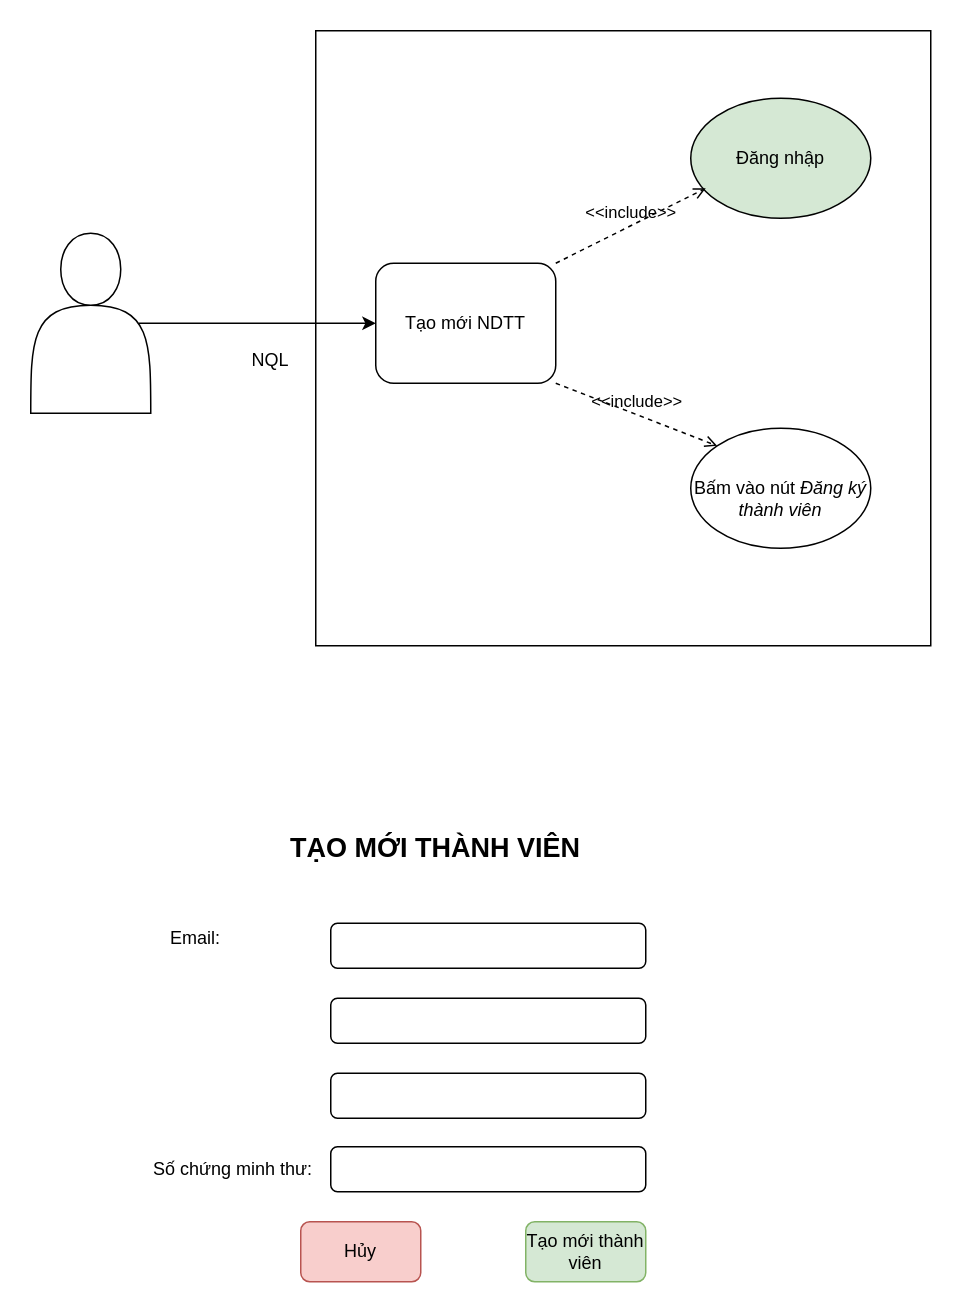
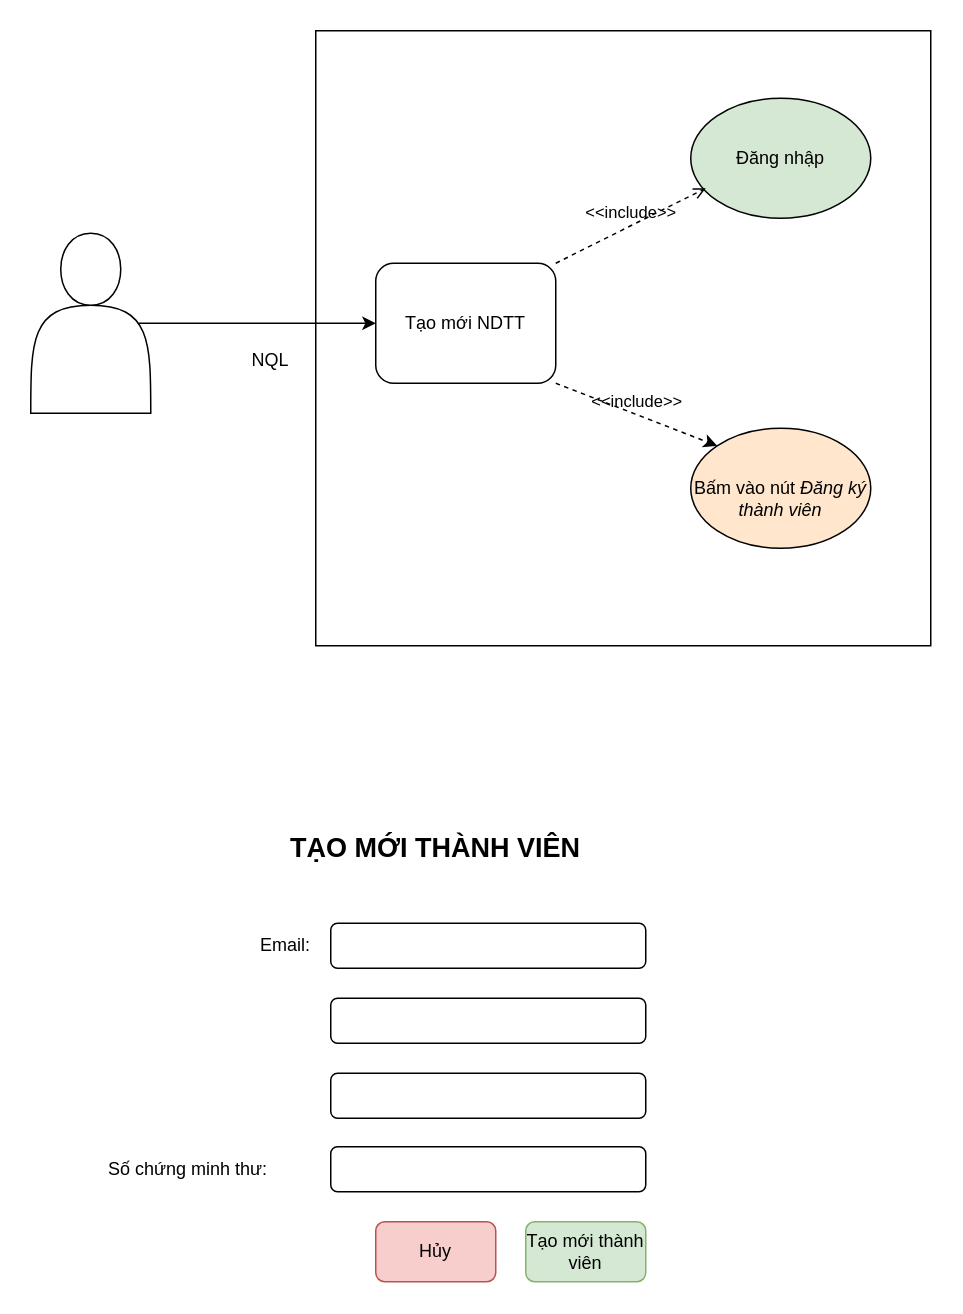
edge "Tạo mới NDTT" -> "Bấm vào nút Đăng ký thành viên": arrowhead open -> classic
node "Bấm vào nút Đăng ký thành viên": fillcolor #ffffff -> #ffe6cc
node "Email:": moved (196, 938) -> (286, 946)
node "Số chứng minh thư:": moved (233, 1169) -> (188, 1169)
node "Hủy": moved (361, 1252) -> (436, 1252)
